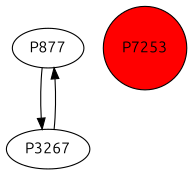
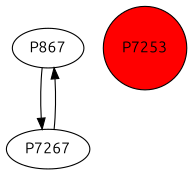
node "P877": label "P877" -> "P867"
node "P3267": label "P3267" -> "P7267"
